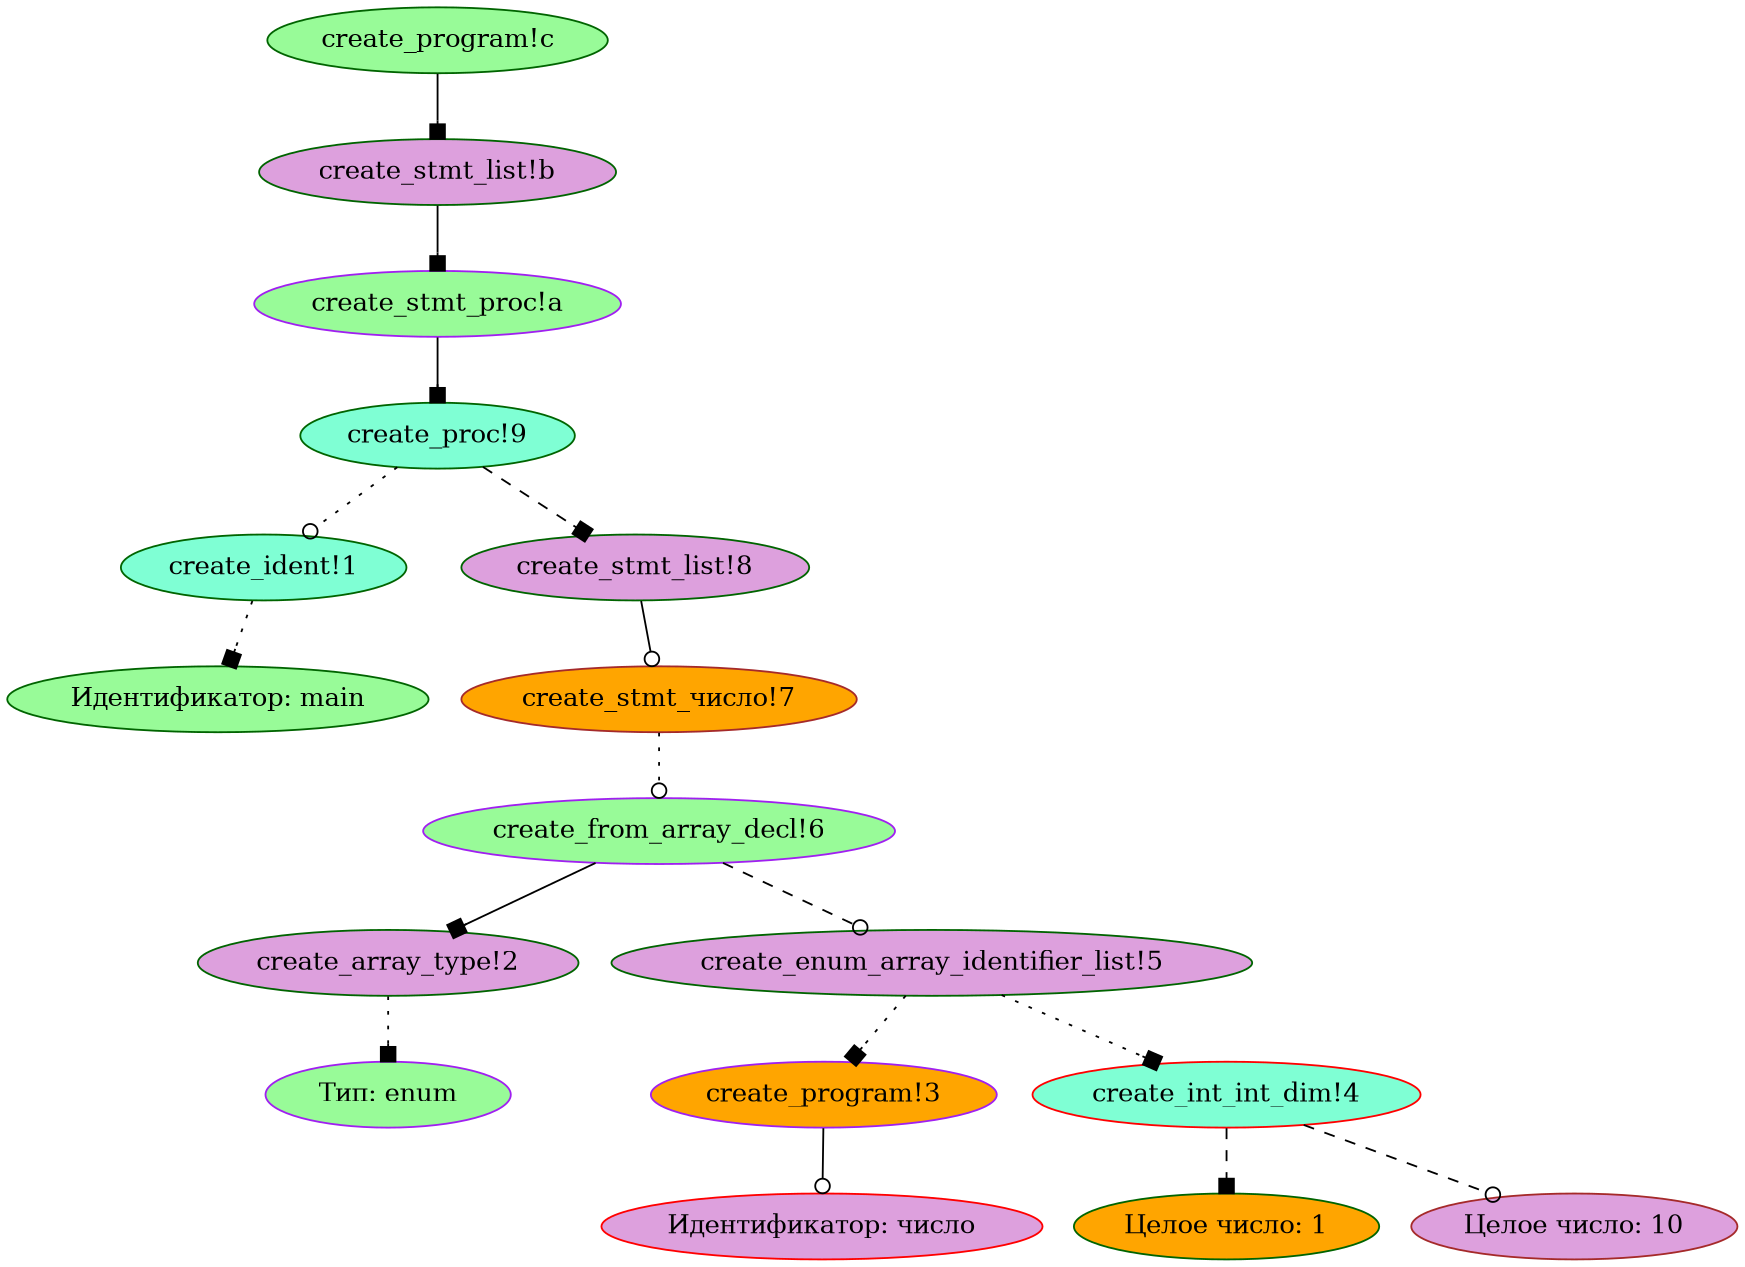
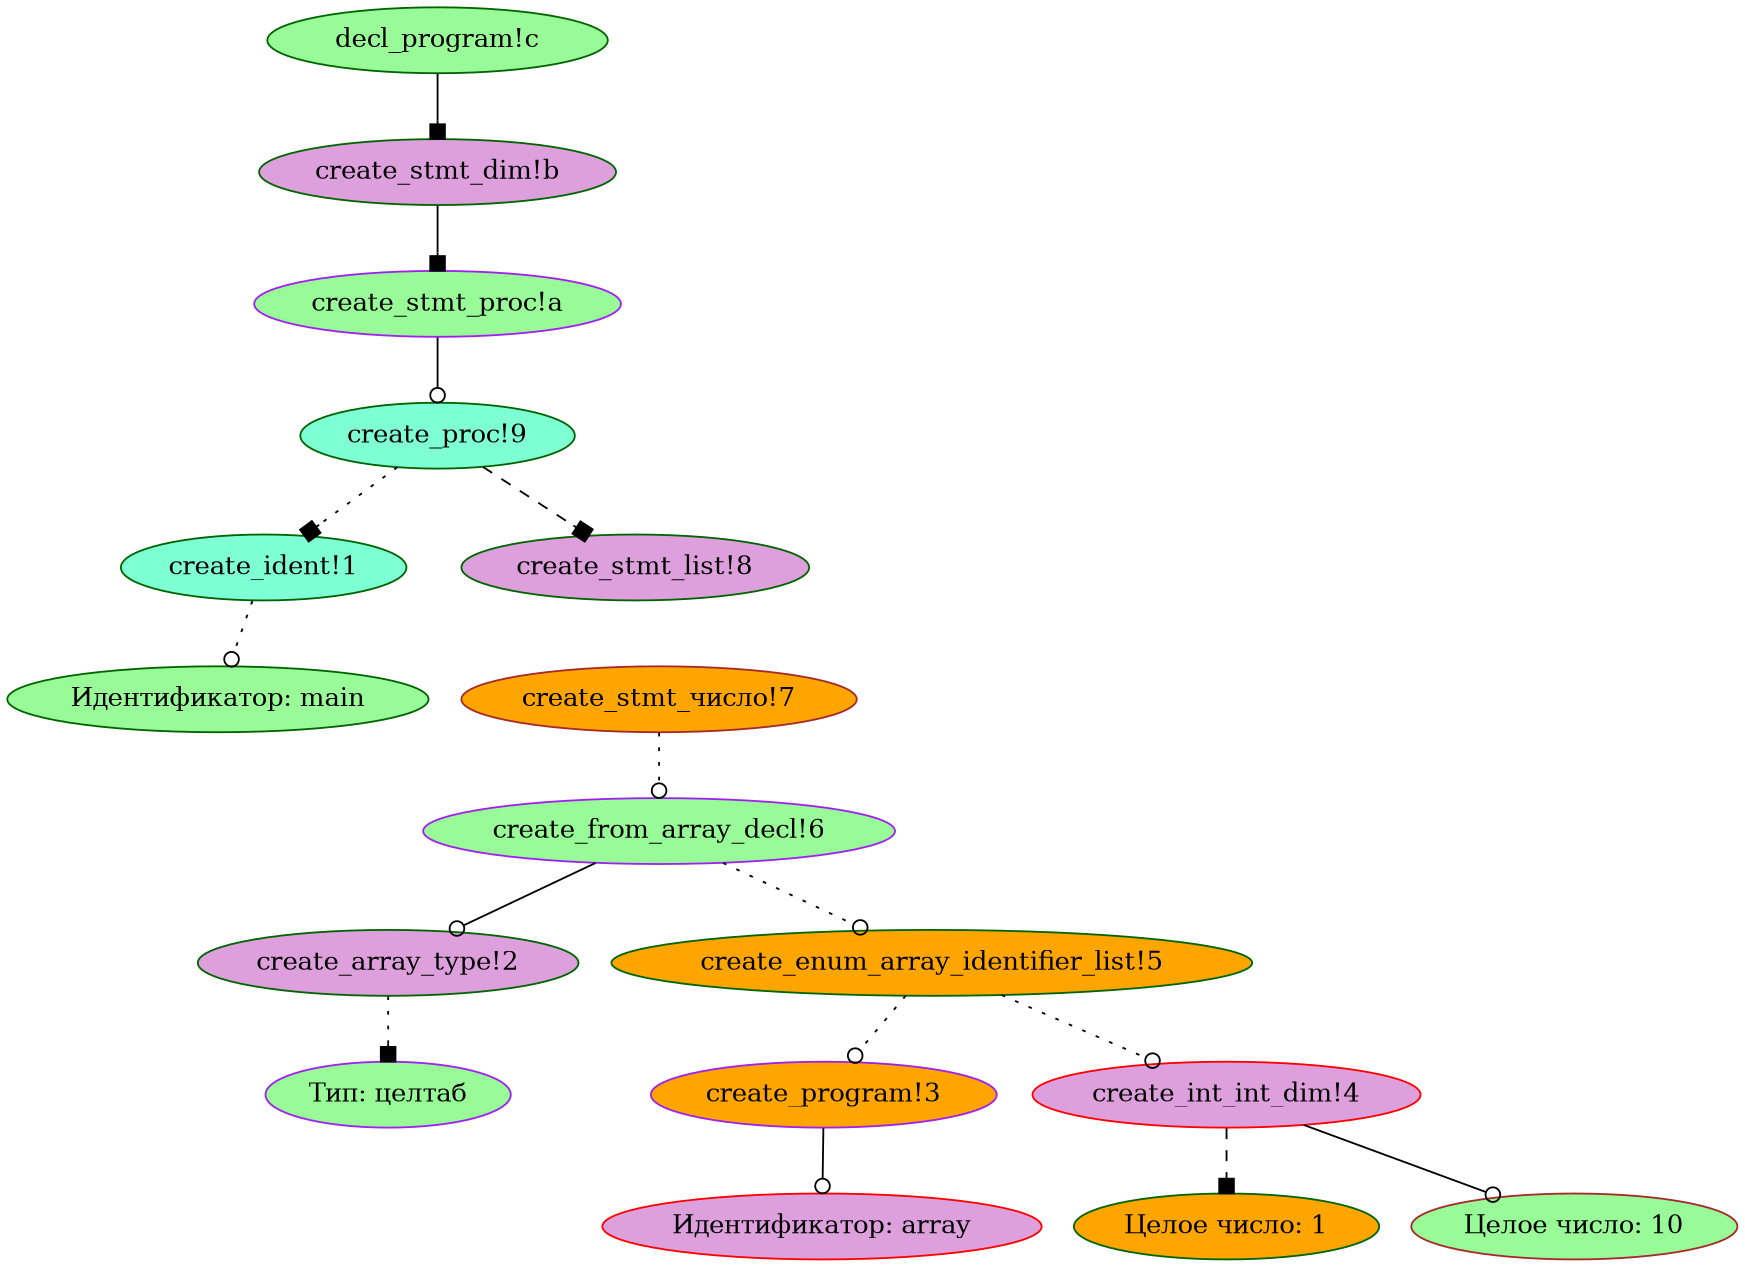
node "create_program!c": label "create_program!c" -> "decl_program!c"
node "create_stmt_list!b": label "create_stmt_list!b" -> "create_stmt_dim!b"
edge "create_stmt_proc!a" -> "create_proc!9": arrowhead box -> odot
edge "create_proc!9" -> "create_ident!1": arrowhead odot -> box
edge "create_ident!1" -> "Идентификатор: main": arrowhead box -> odot
edge "create_stmt_list!8" -> "create_stmt_число!7": removed
edge "create_from_array_decl!6" -> "create_array_type!2": arrowhead box -> odot
edge "create_from_array_decl!6" -> "create_enum_array_identifier_list!5": style dashed -> dotted
node "create_enum_array_identifier_list!5": fillcolor plum -> orange
edge "create_enum_array_identifier_list!5" -> "create_program!3": arrowhead box -> odot
edge "create_enum_array_identifier_list!5" -> "create_int_int_dim!4": arrowhead box -> odot
node "Тип: enum": label "Тип: enum" -> "Тип: целтаб"
node "create_int_int_dim!4": fillcolor aquamarine -> plum
edge "create_int_int_dim!4" -> "Целое число: 10": style dashed -> solid
node "Идентификатор: число": label "Идентификатор: число" -> "Идентификатор: array"
node "Целое число: 10": fillcolor plum -> palegreen
